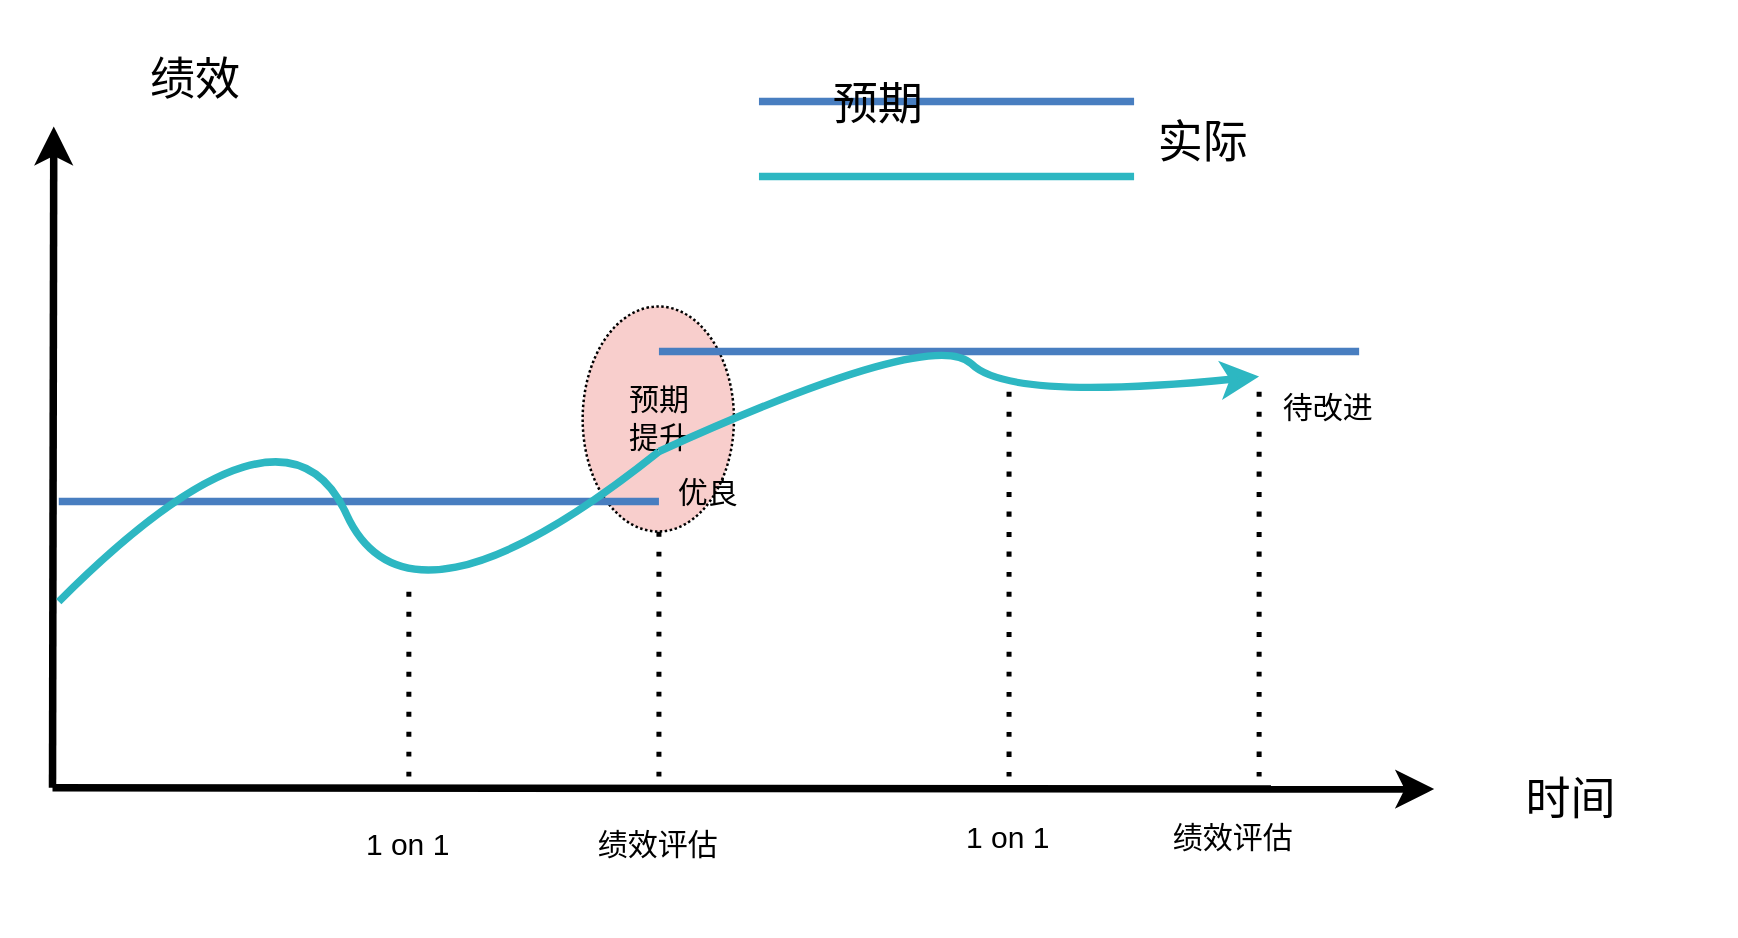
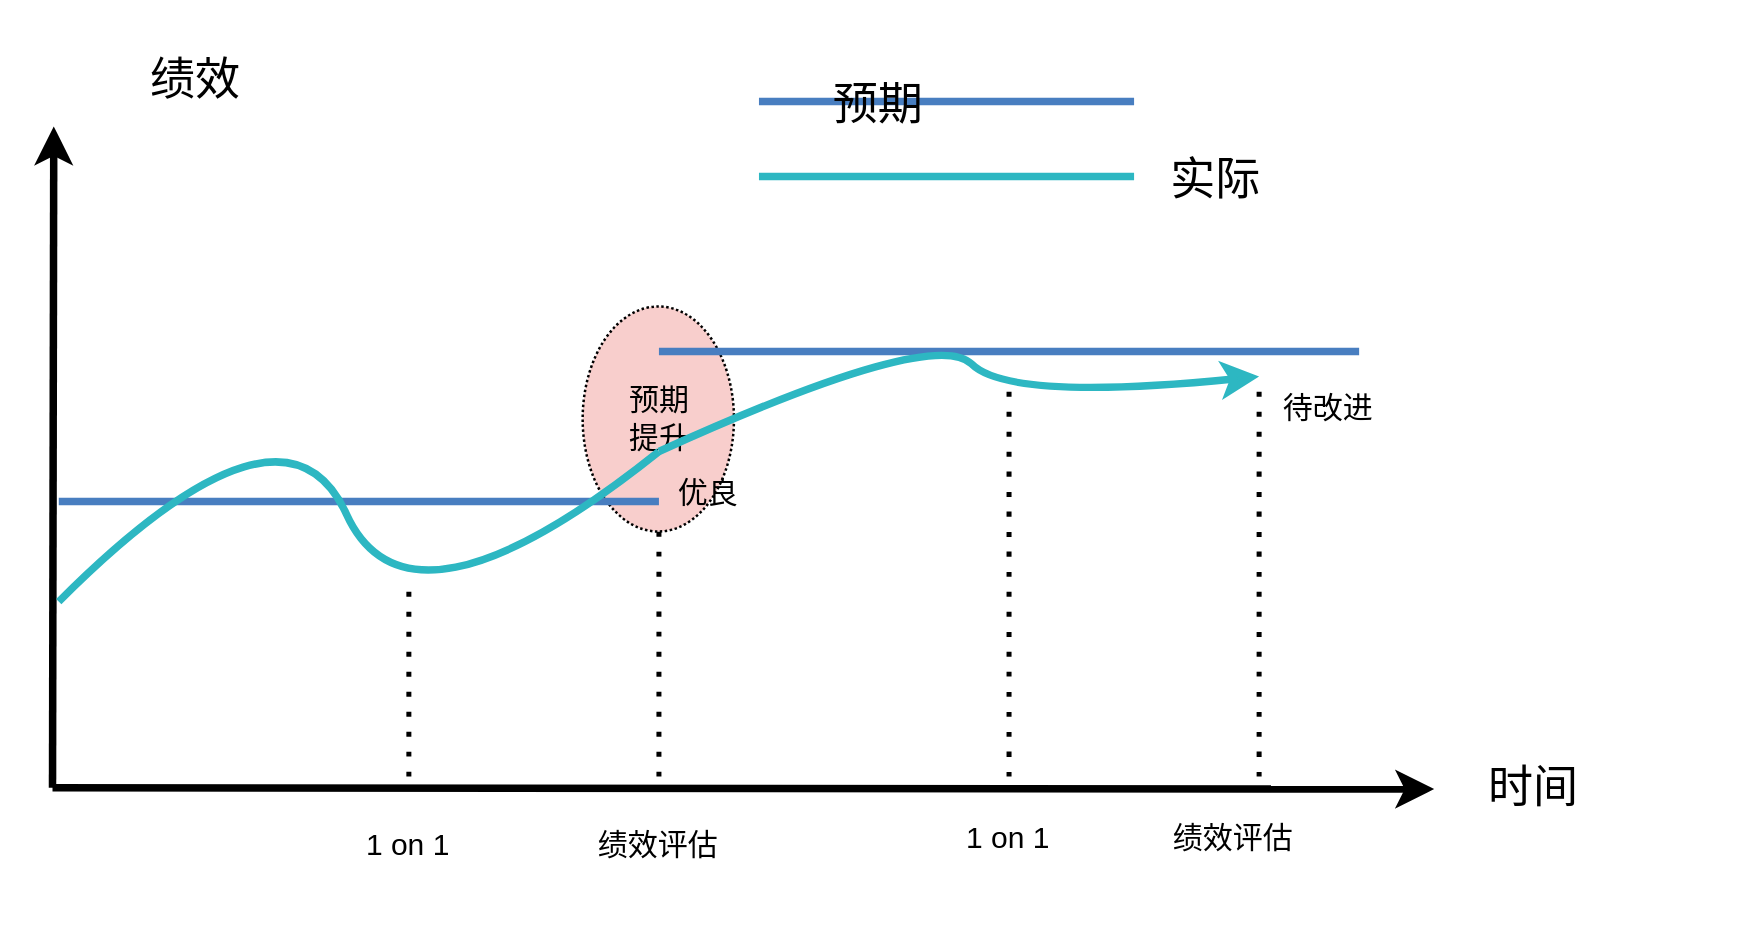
node "实际": moved (1254, 139) -> (1266, 176)
node "时间": moved (1621, 795) -> (1584, 783)
